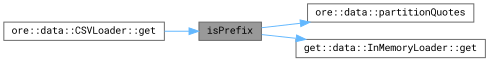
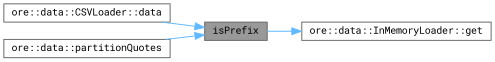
edge "isPrefix" -> "ore::data::partitionQuotes": reversed
node "ore::data::CSVLoader::get": label "ore::data::CSVLoader::get" -> "ore::data::CSVLoader::data"
node "get::data::InMemoryLoader::get": label "get::data::InMemoryLoader::get" -> "ore::data::InMemoryLoader::get"
